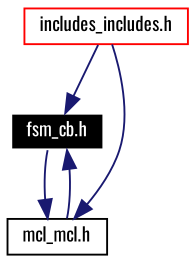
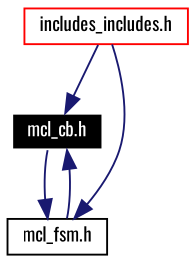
node "fsm_cb.h": label "fsm_cb.h" -> "mcl_cb.h"
node "mcl_mcl.h": label "mcl_mcl.h" -> "mcl_fsm.h"
